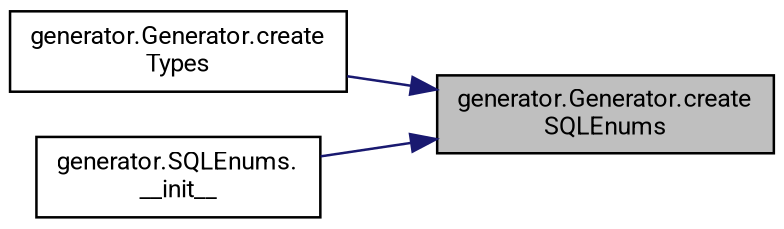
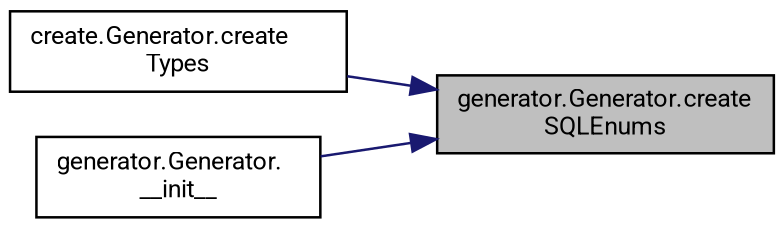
node "generator.Generator.create Types": label "generator.Generator.create Types" -> "create.Generator.create Types"
node "generator.SQLEnums. __init__": label "generator.SQLEnums. __init__" -> "generator.Generator. __init__"
